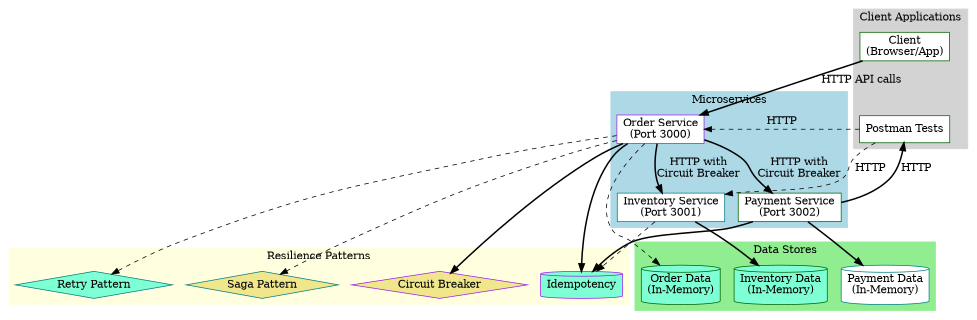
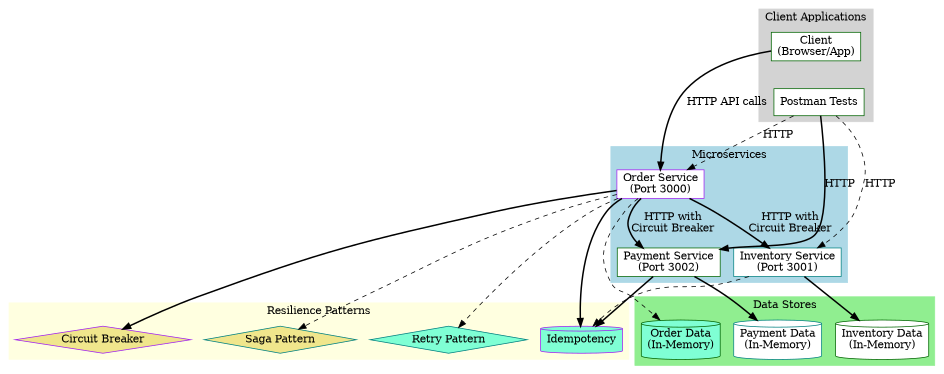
edge "Payment Service (Port 3002)" -> "Postman Tests": reversed
node "Inventory Data (In-Memory)": fillcolor aquamarine -> white
